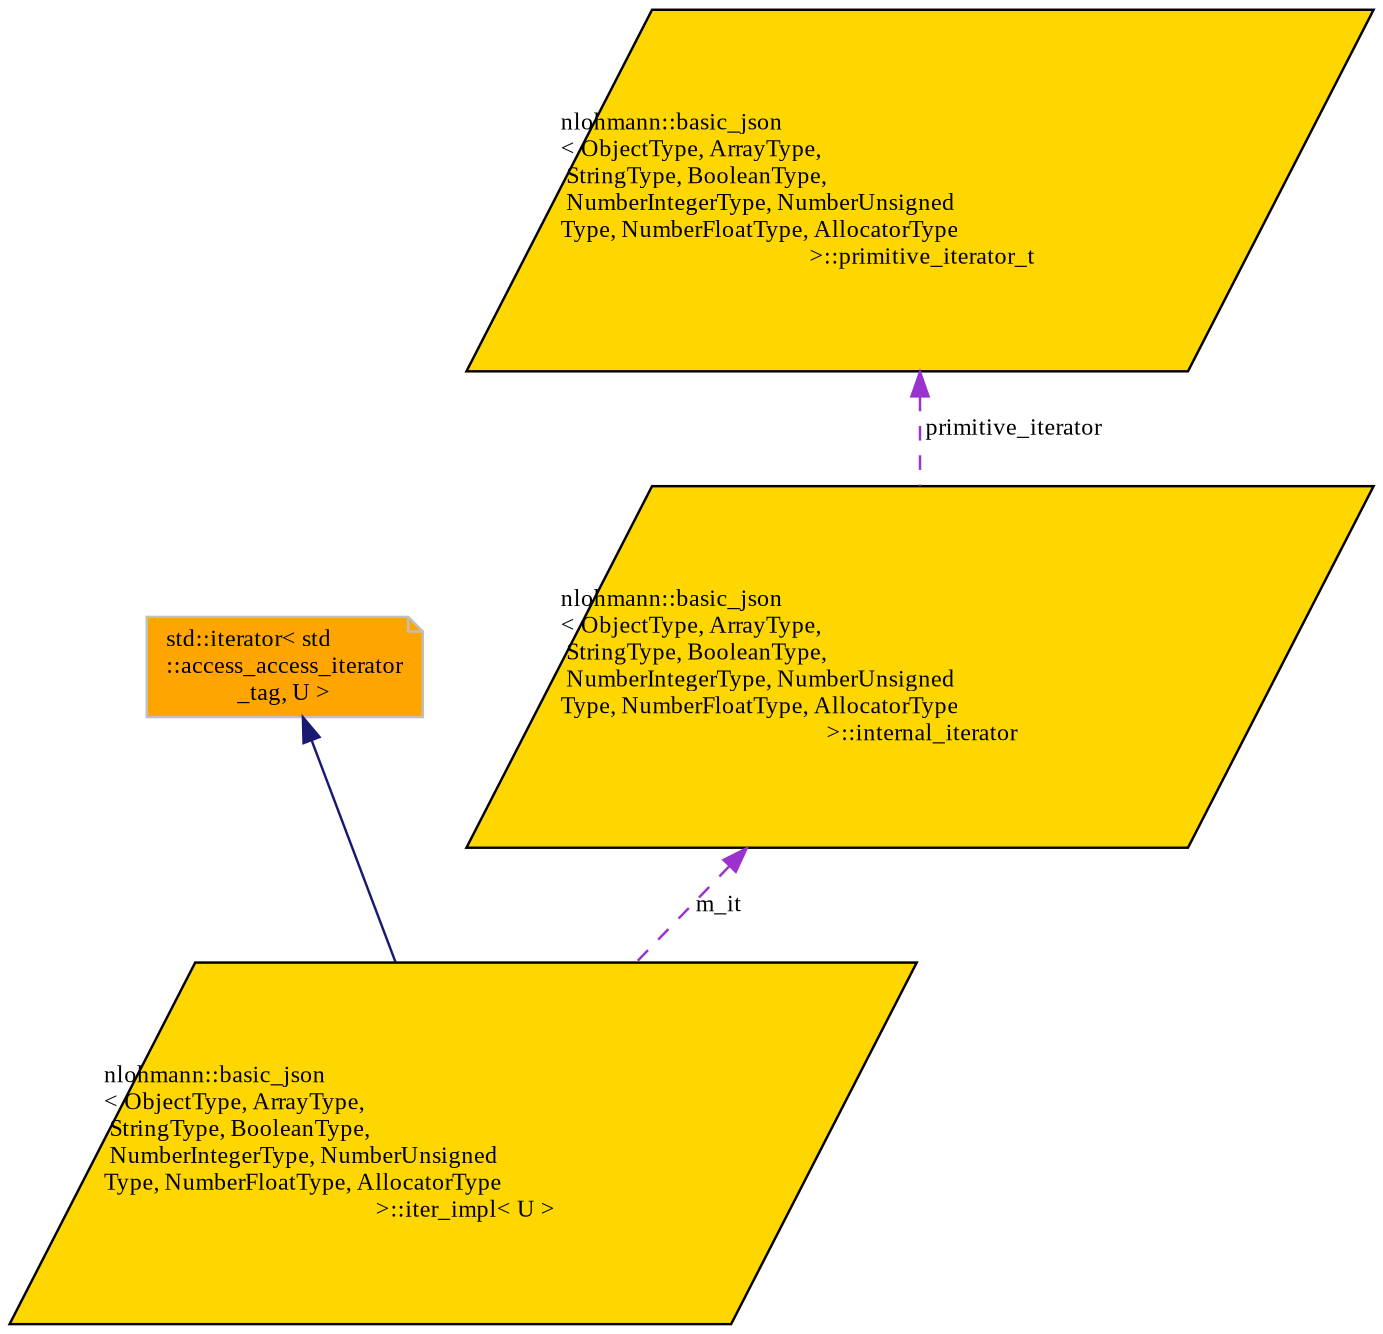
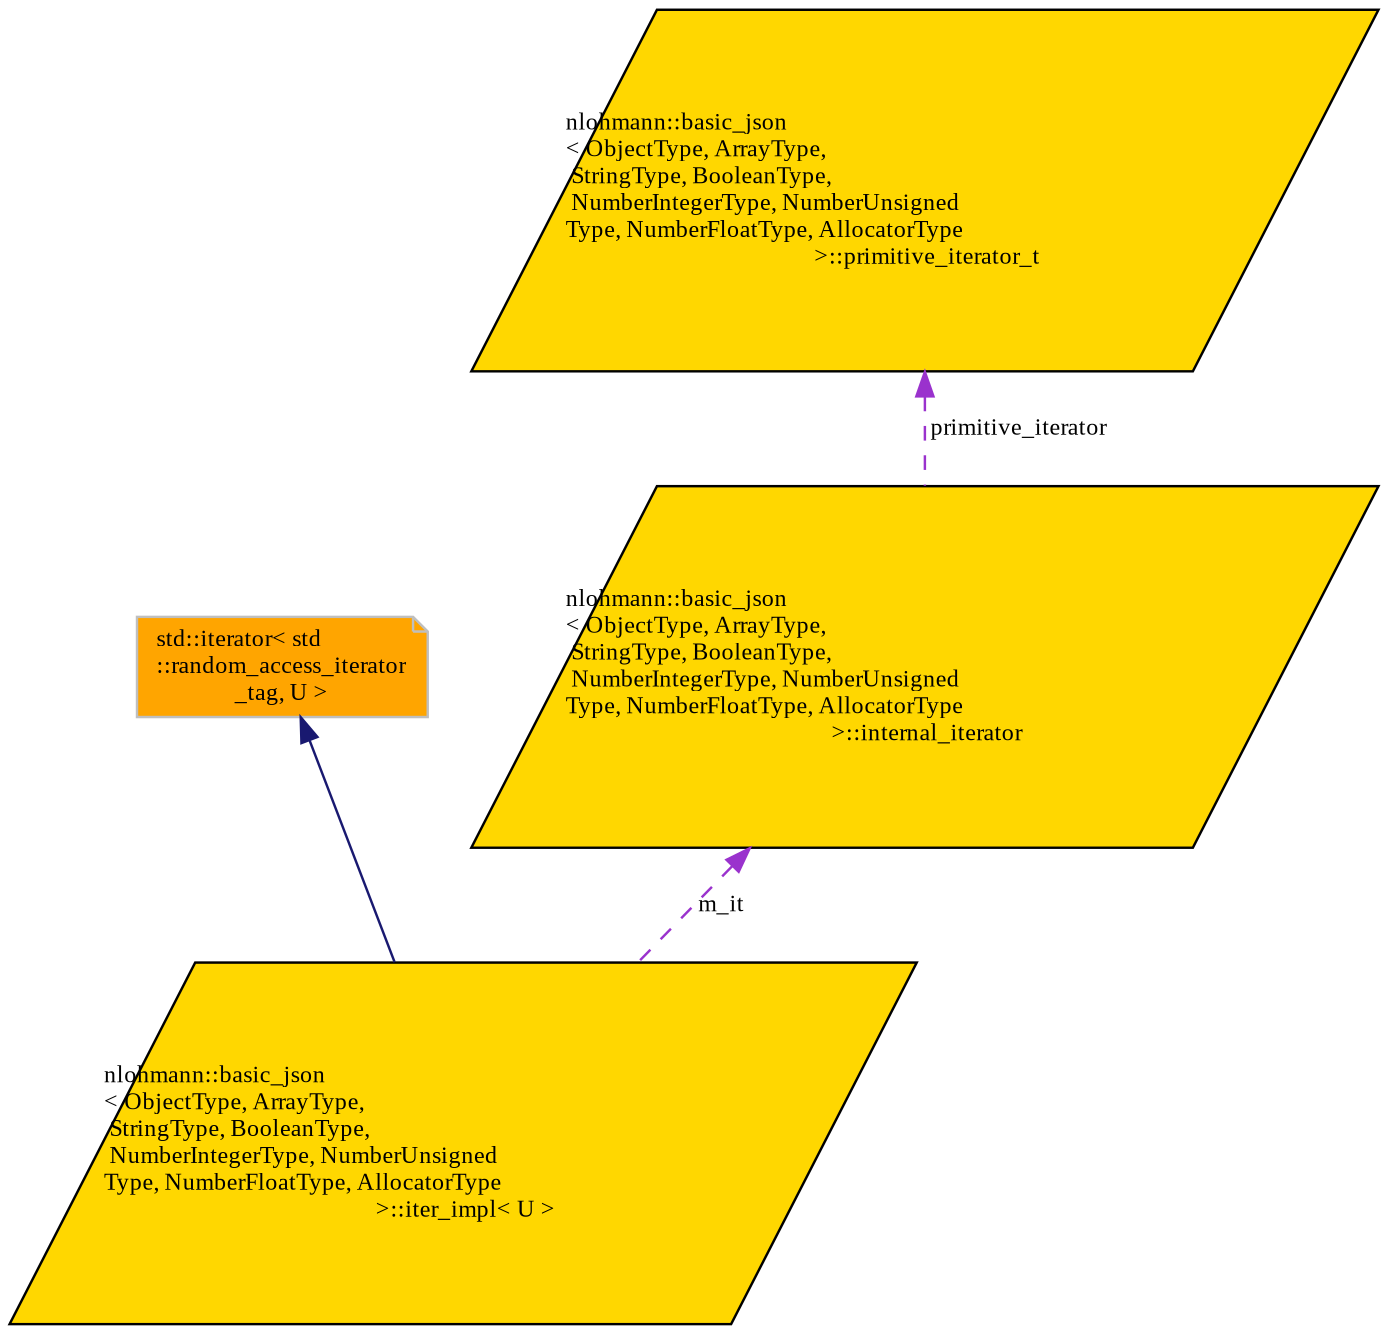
node "std::iterator< std ::access_access_iterator _tag, U >": label "std::iterator< std ::access_access_iterator _tag, U >" -> "std::iterator< std ::random_access_iterator _tag, U >"
